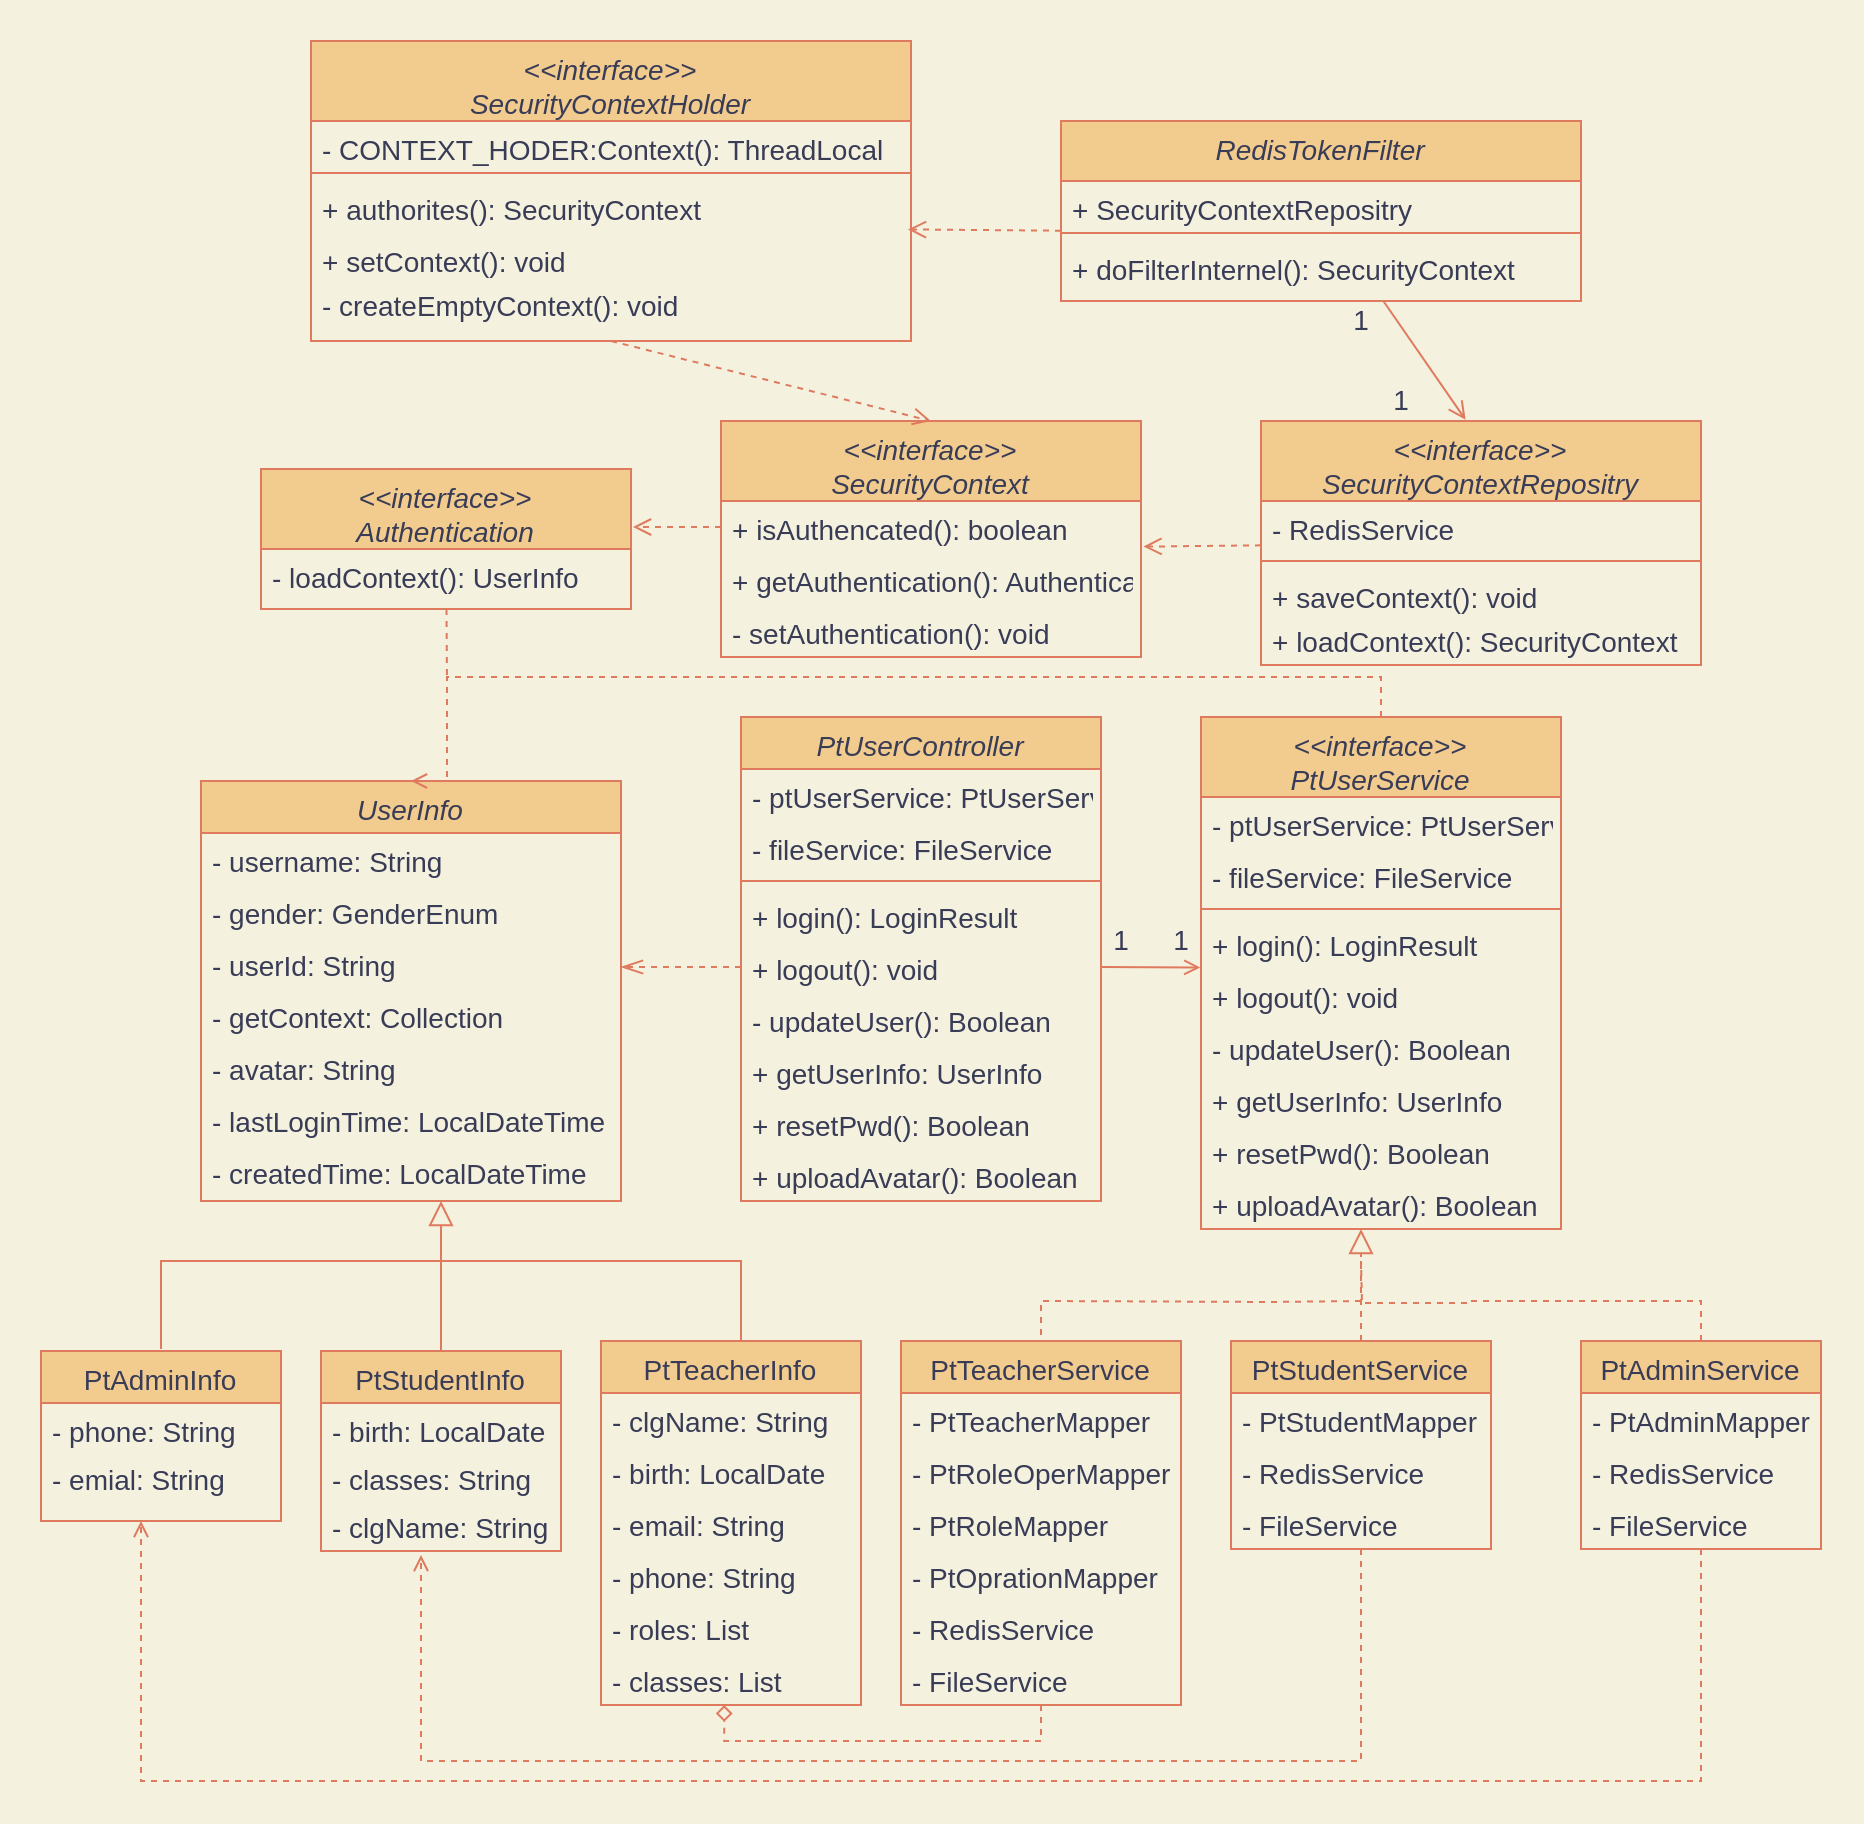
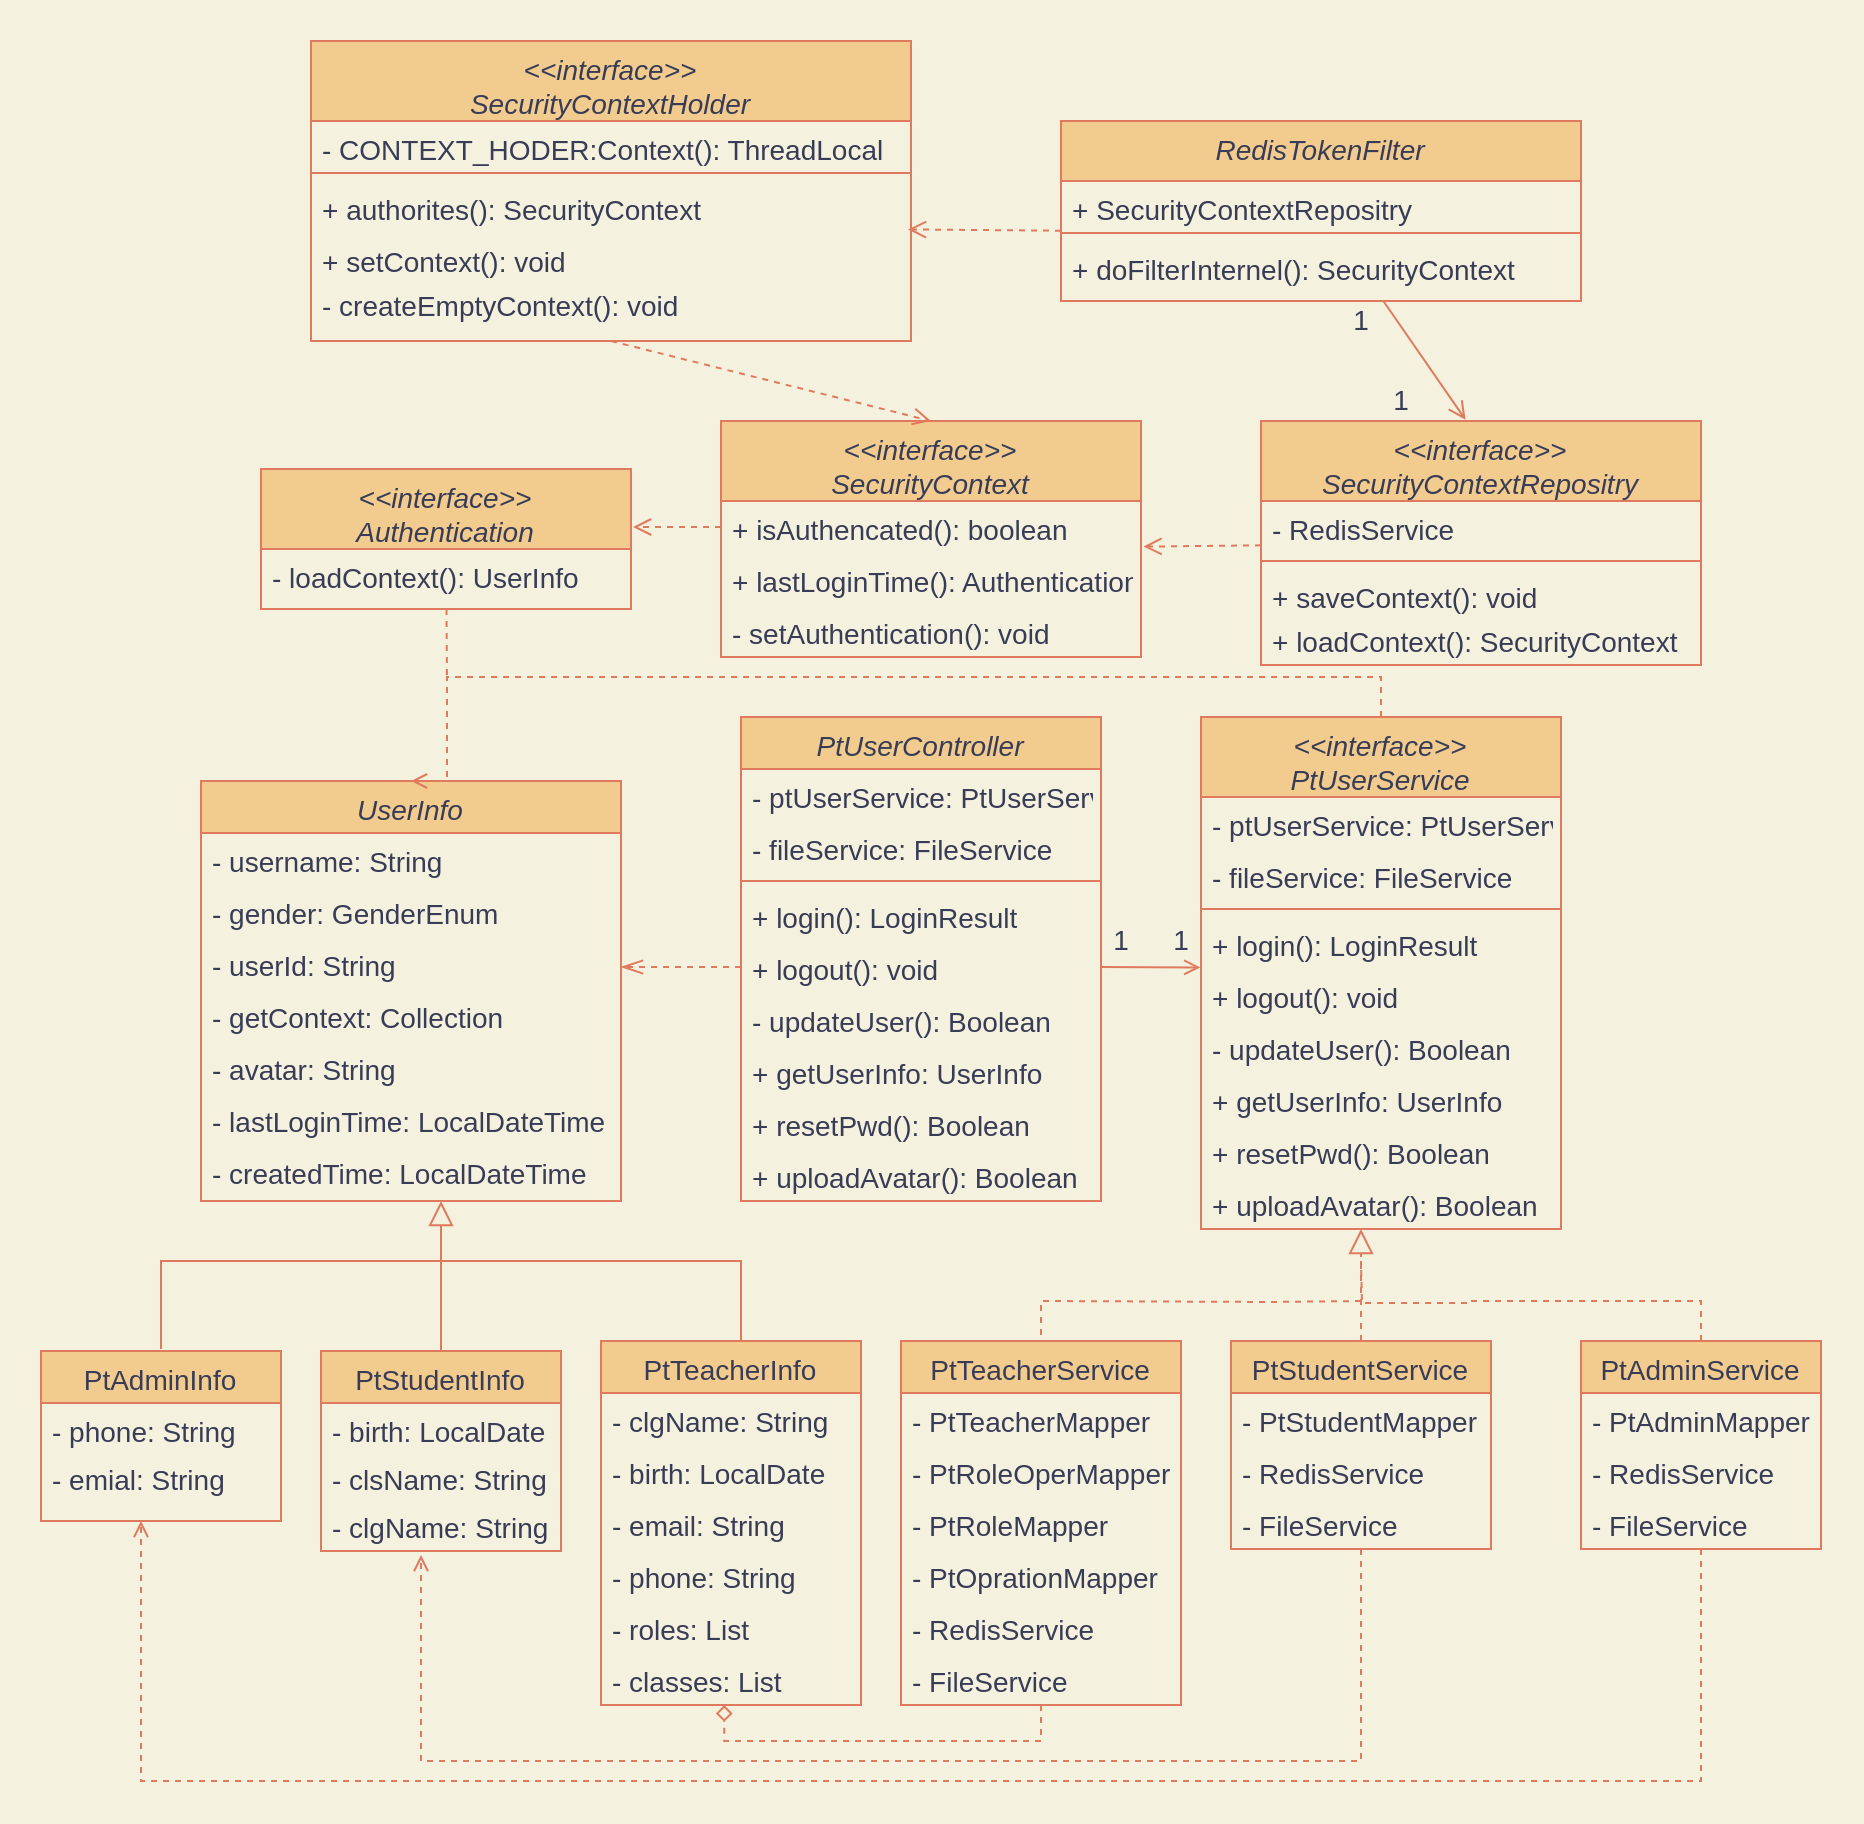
node "+ getAuthentication(): Authentication": label "+ getAuthentication(): Authentication" -> "+ lastLoginTime(): Authentication"
node "- classes: String": label "- classes: String" -> "- clsName: String"
